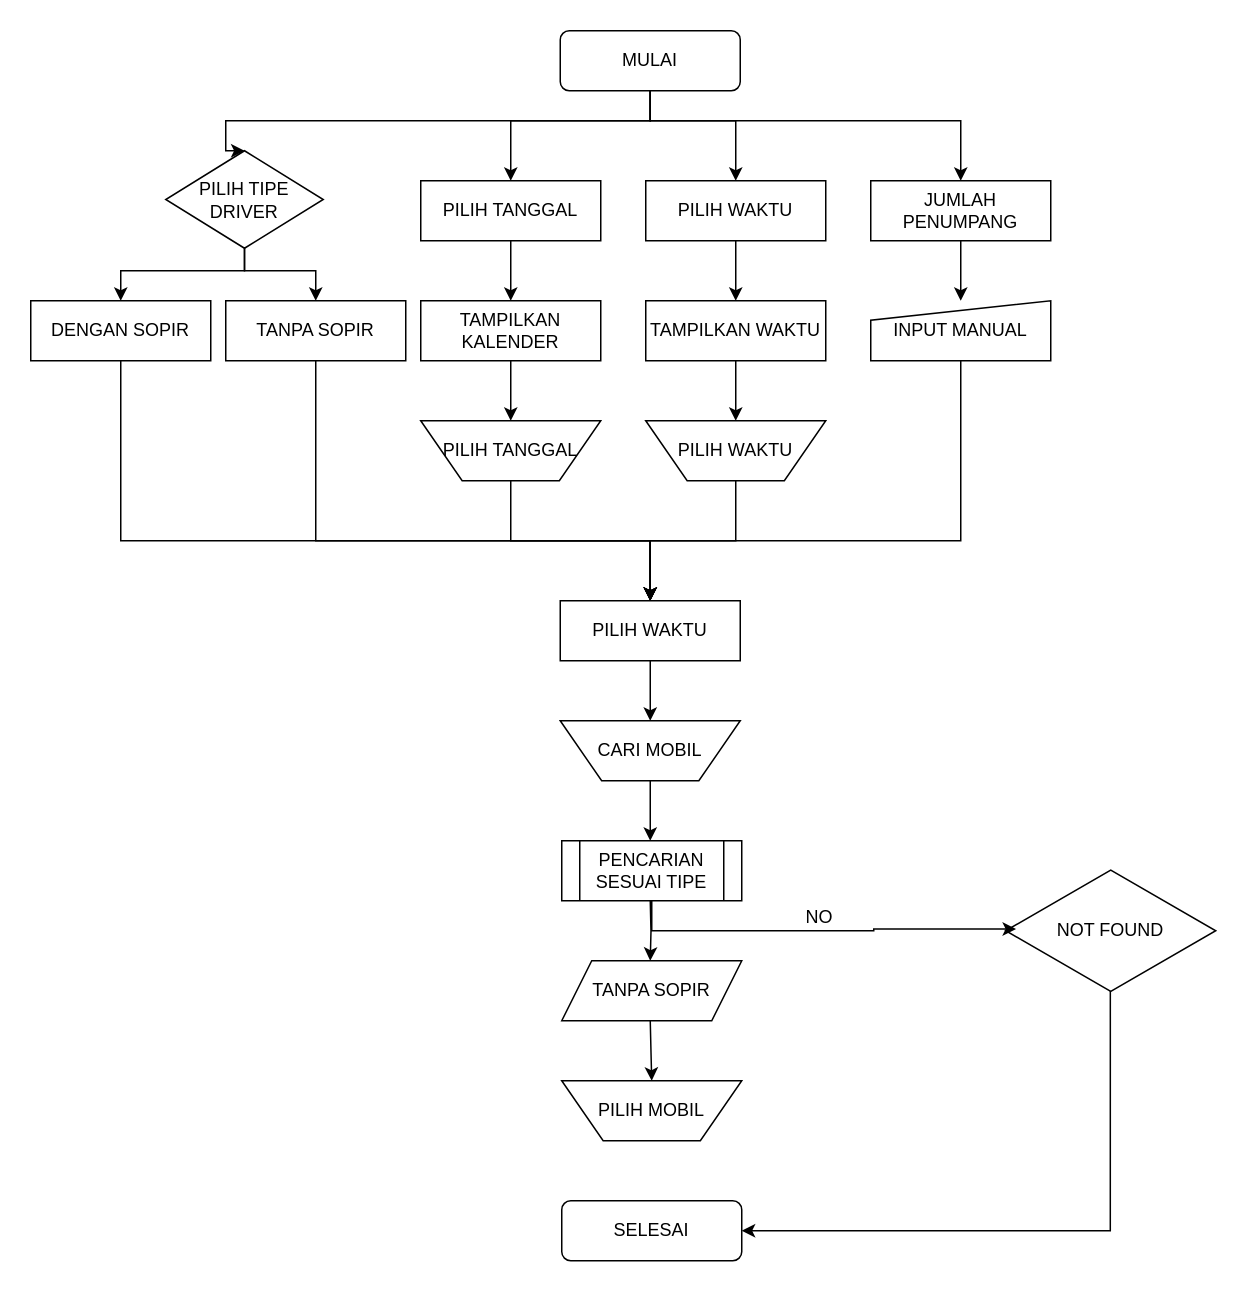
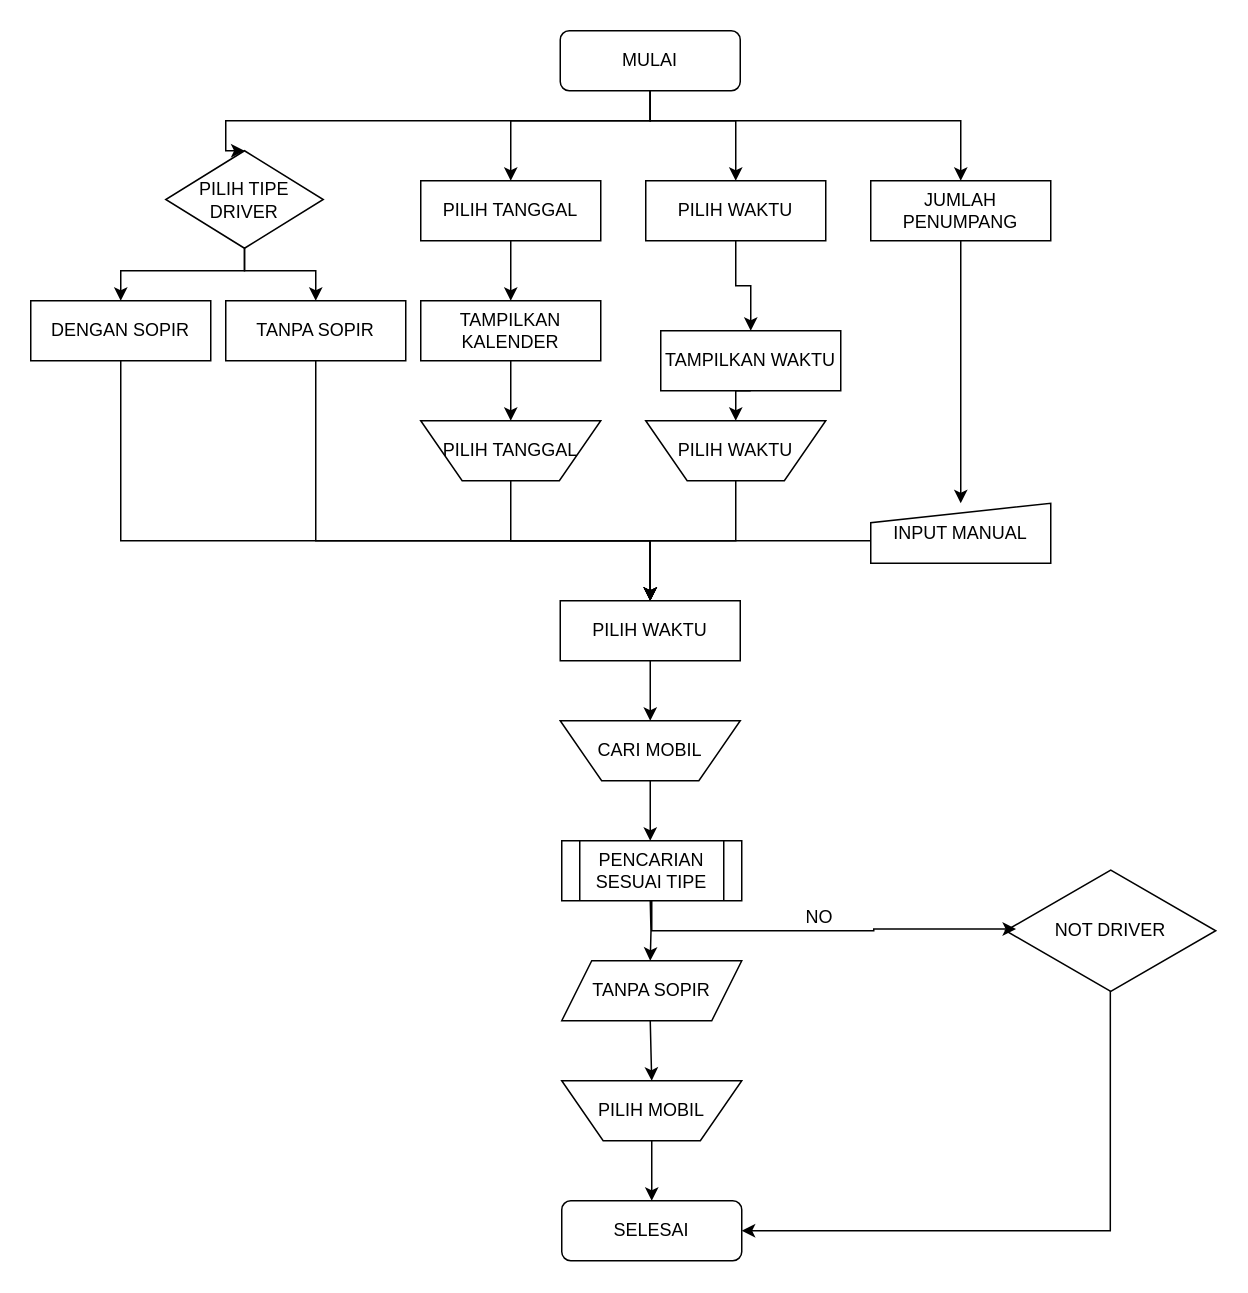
node "TAMPILKAN WAKTU": moved (736, 331) -> (751, 361)
node "INPUT MANUAL": moved (961, 331) -> (961, 533)
node "NOT FOUND": label "NOT FOUND" -> "NOT DRIVER"
edge "PILIH MOBIL" -> "SELESAI": added
